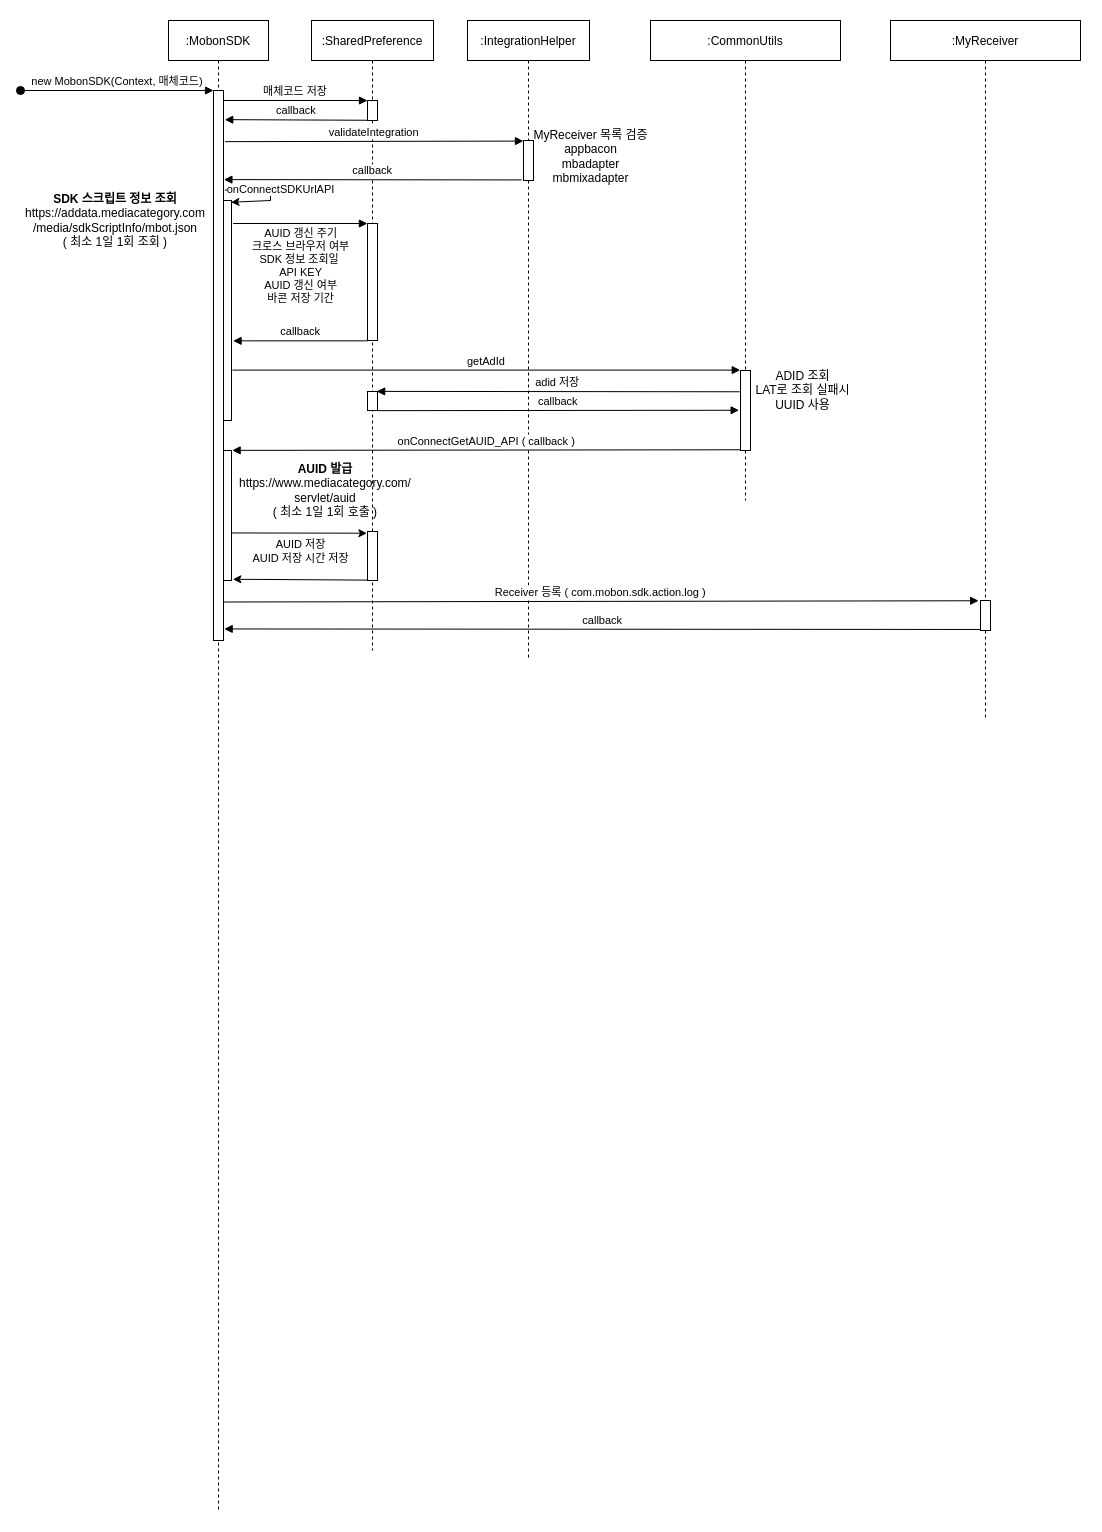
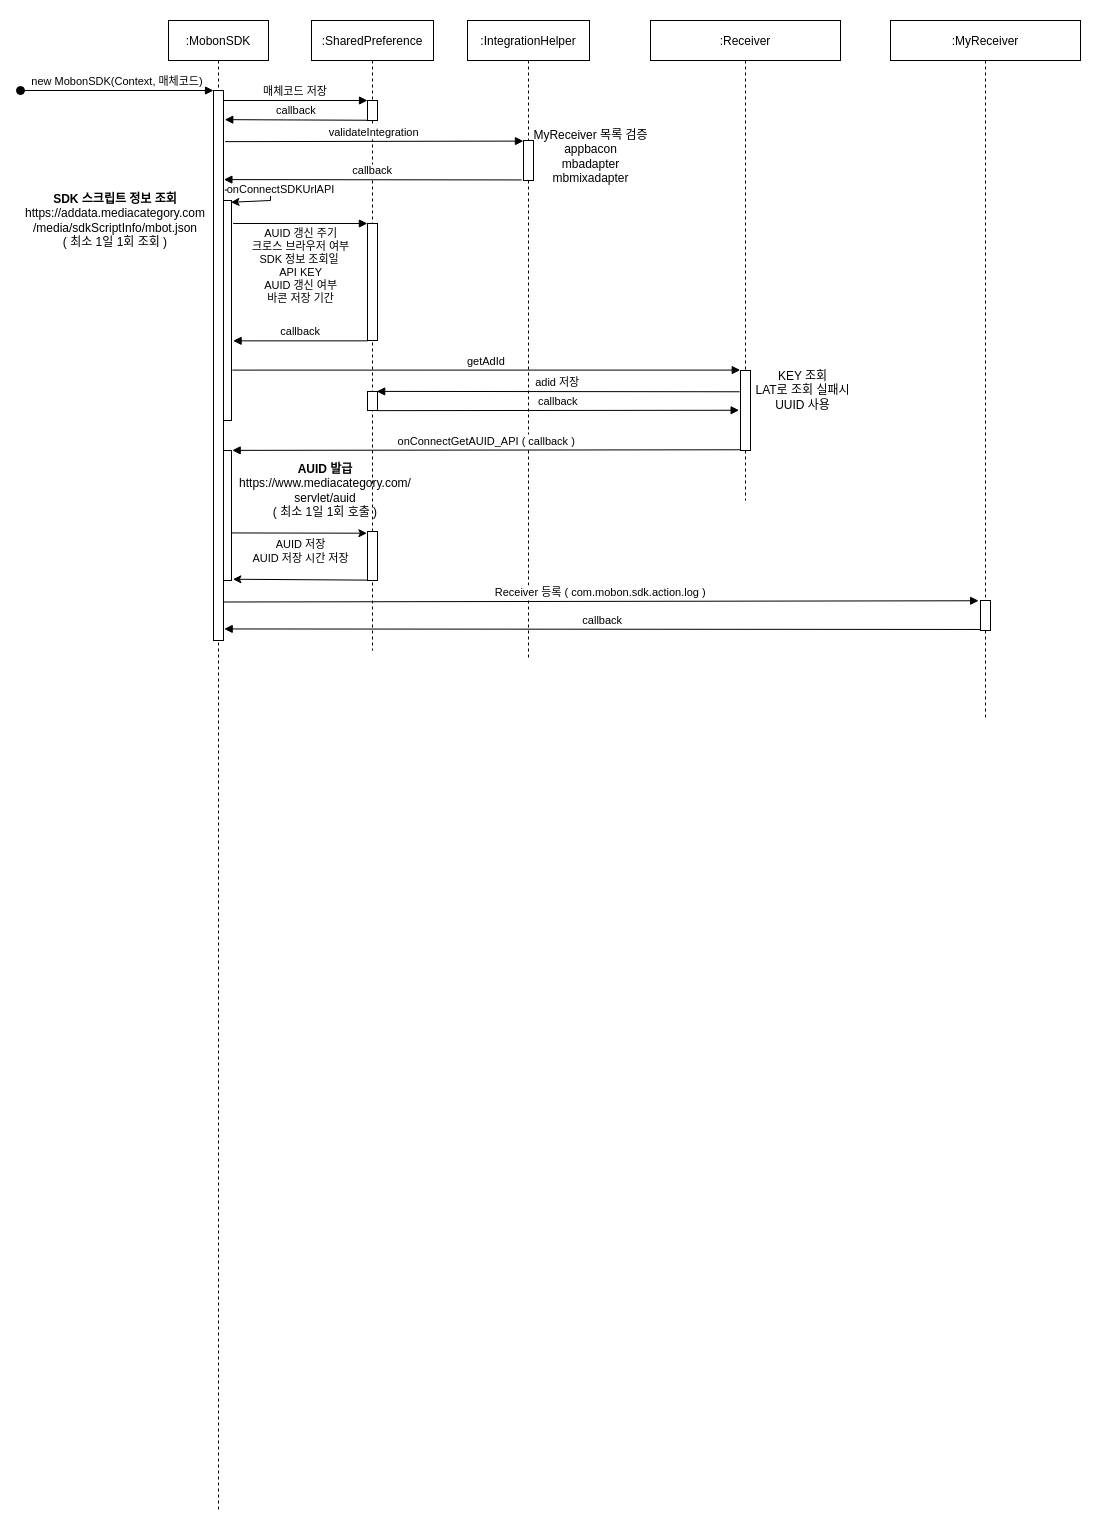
node ":CommonUtils": label ":CommonUtils" -> ":Receiver"
node "ADID 조회 LAT로 조회 실패시 UUID 사용": label "ADID 조회 LAT로 조회 실패시 UUID 사용" -> "KEY 조회 LAT로 조회 실패시 UUID 사용"
